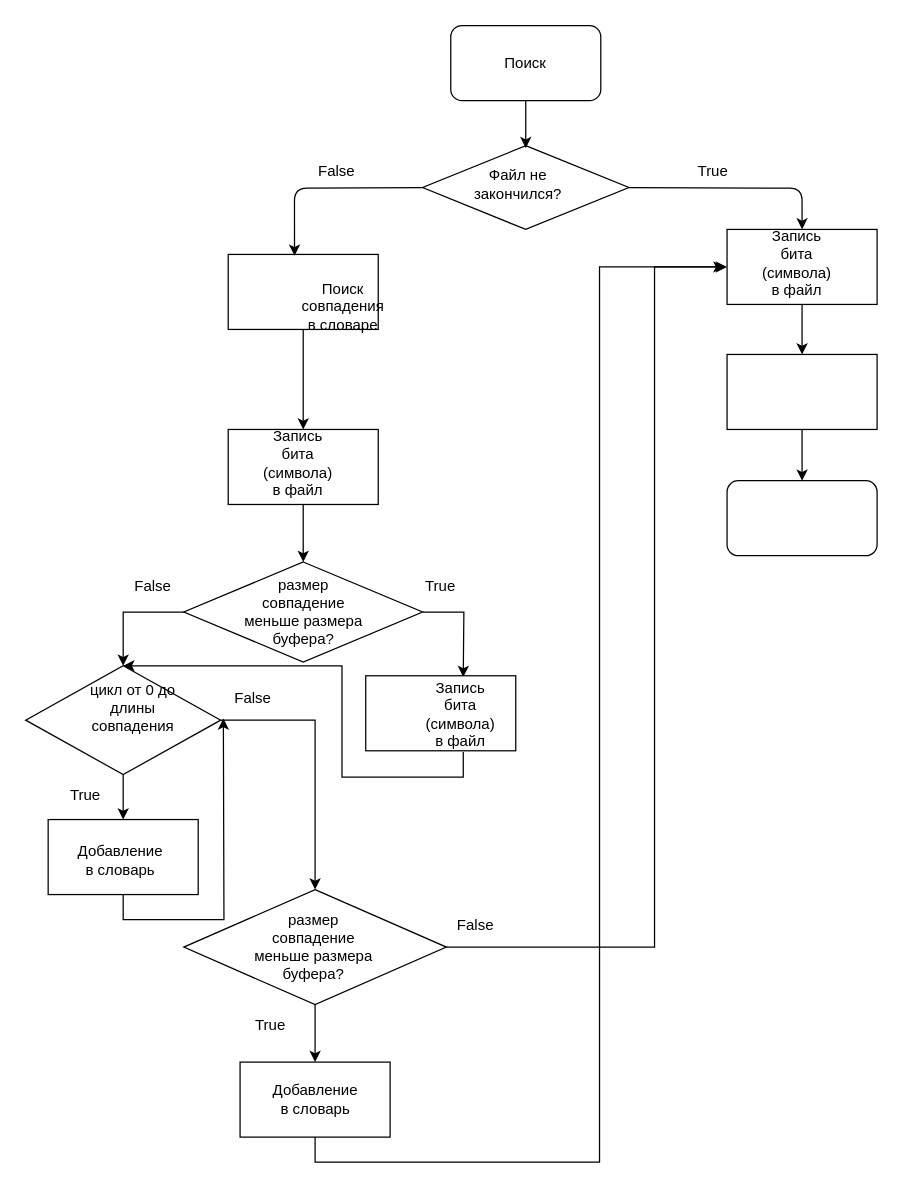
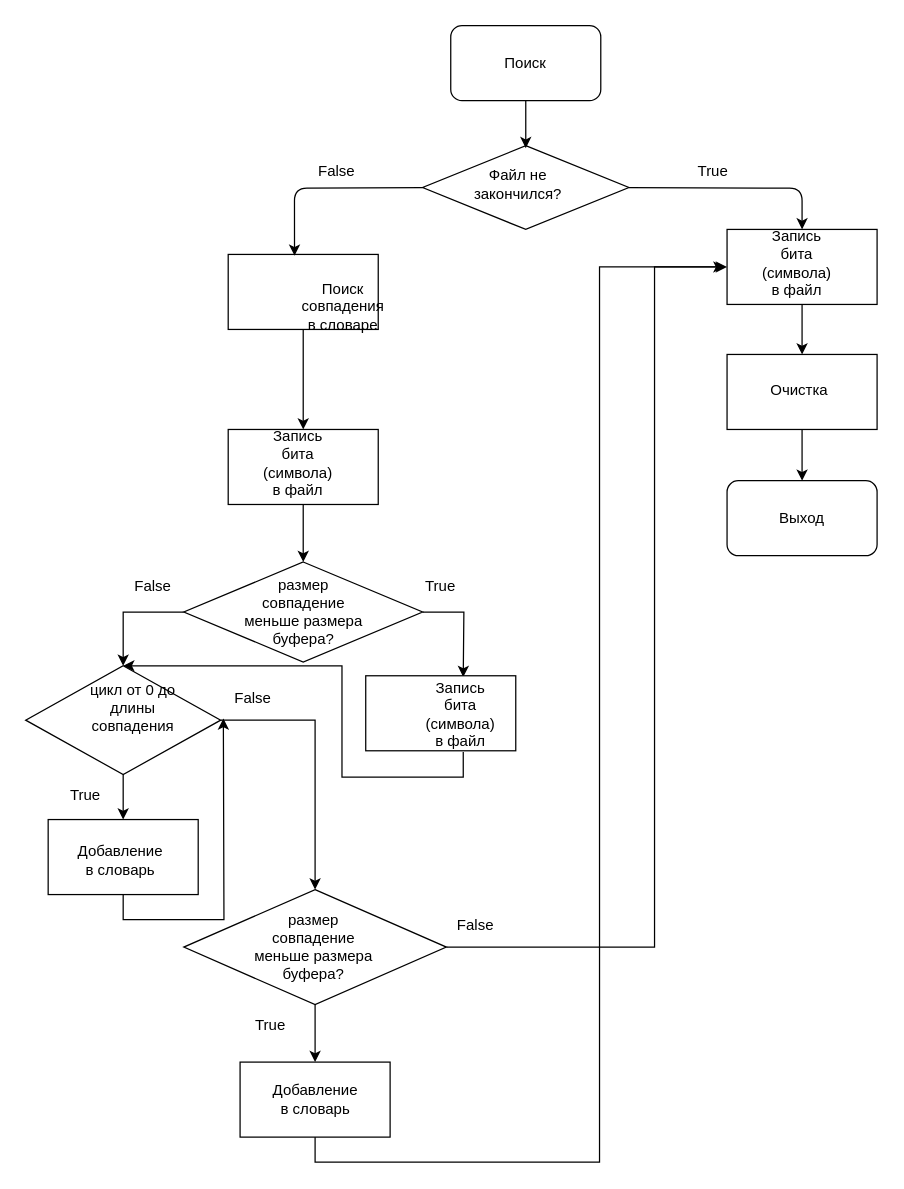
node "Очистка": added
node "Выход": added
